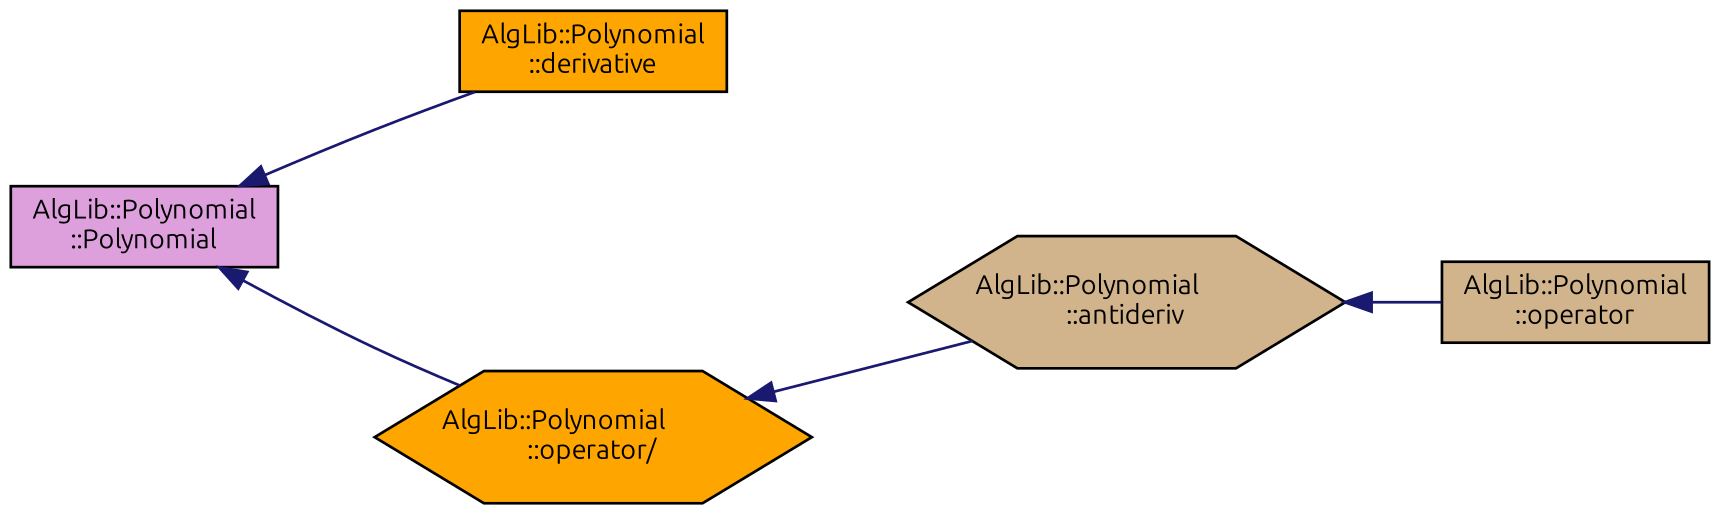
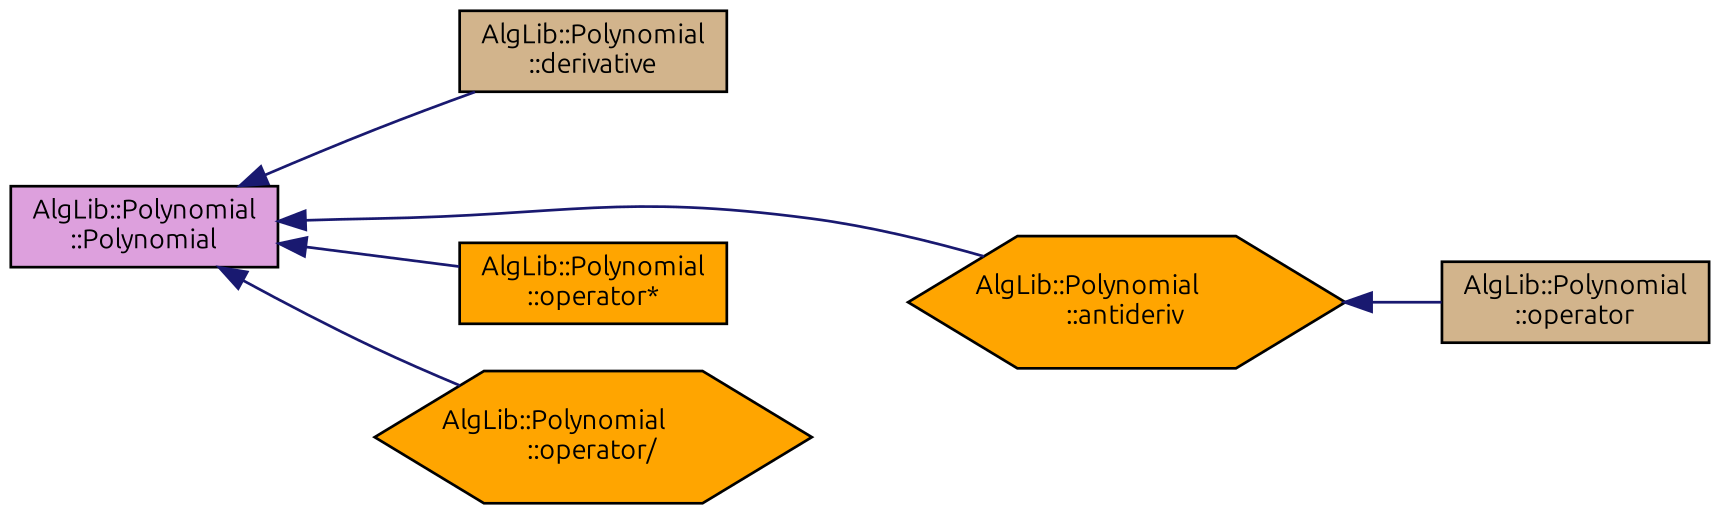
node "AlgLib::Polynomial ::derivative": fillcolor orange -> tan
node "AlgLib::Polynomial ::operator*": added
node "AlgLib::Polynomial ::antideriv": fillcolor tan -> orange
edge "AlgLib::Polynomial ::antideriv" -> "AlgLib::Polynomial ::operator/": now "AlgLib::Polynomial ::antideriv" -> "AlgLib::Polynomial ::Polynomial"
